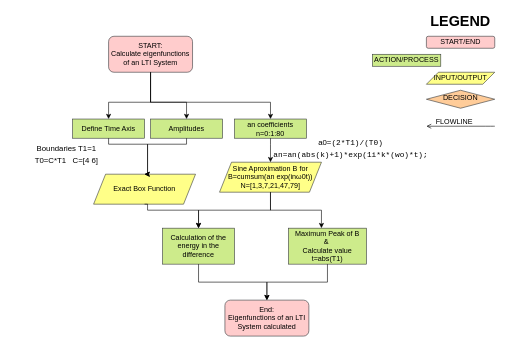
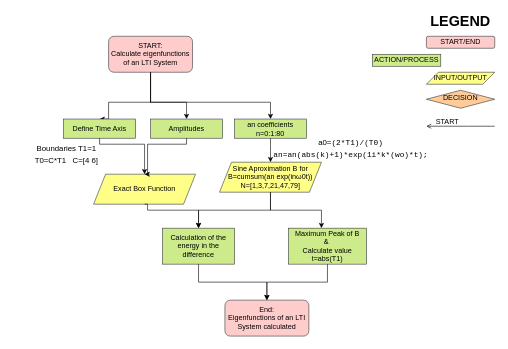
node "FLOWLINE": label "FLOWLINE" -> "START"
node "Define Time Axis": moved (108, 129) -> (99, 129)
